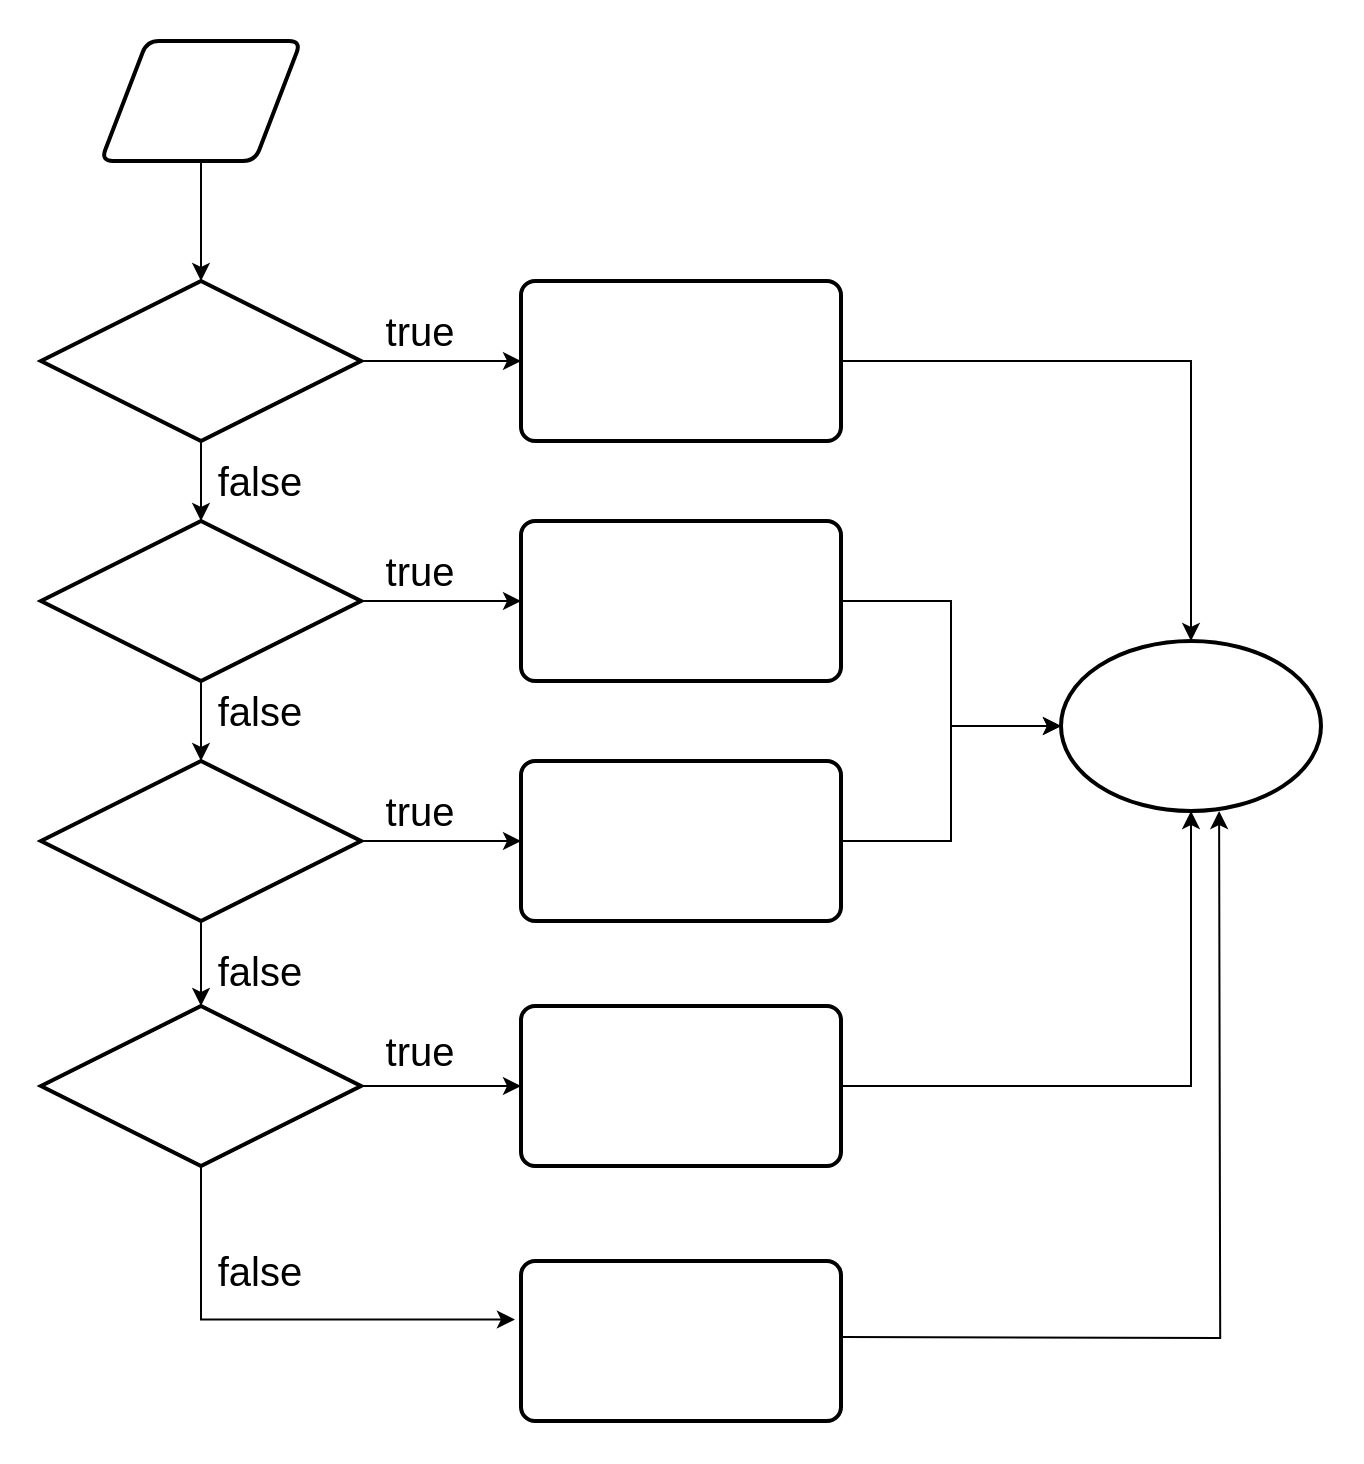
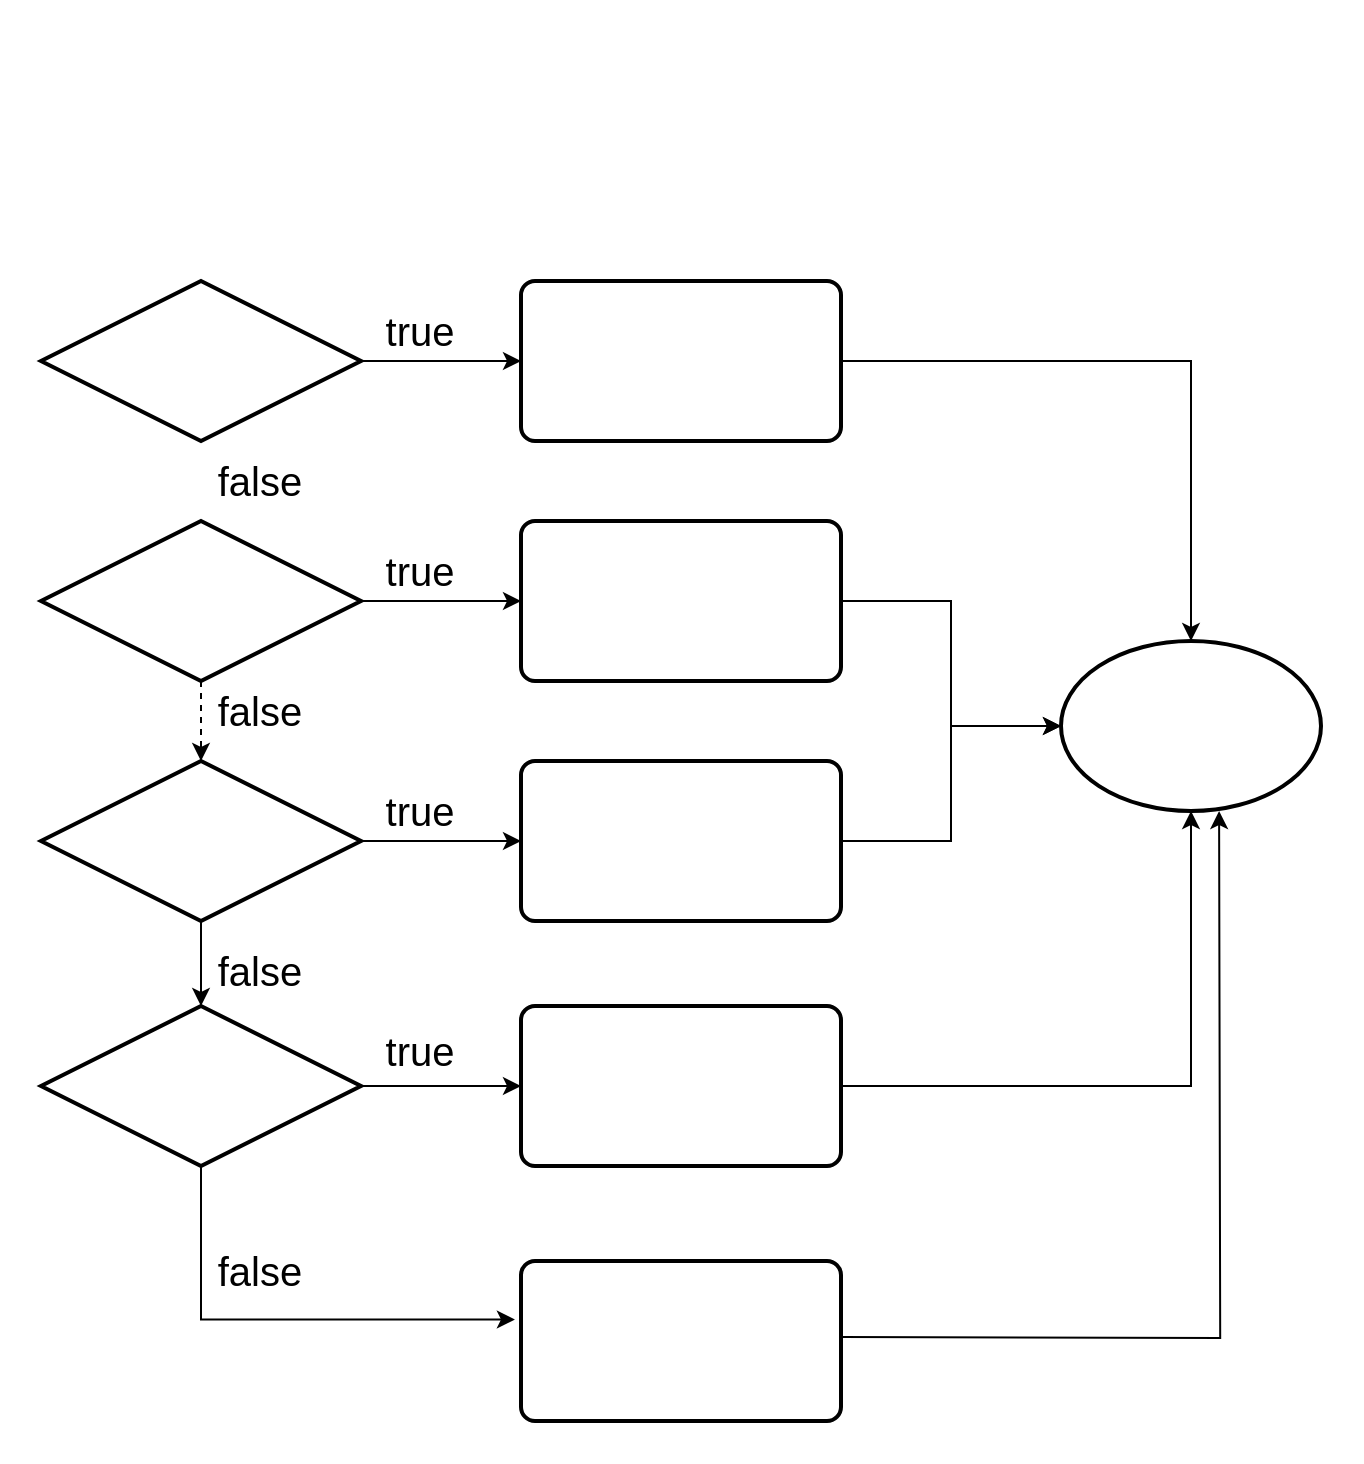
node "nhập n": removed
edge "nhập n" -> "n<4?": removed
edge "n<4?" -> "4<=n<=6": removed
edge "4<=n<=6" -> "6<n<=8": style solid -> dashed
